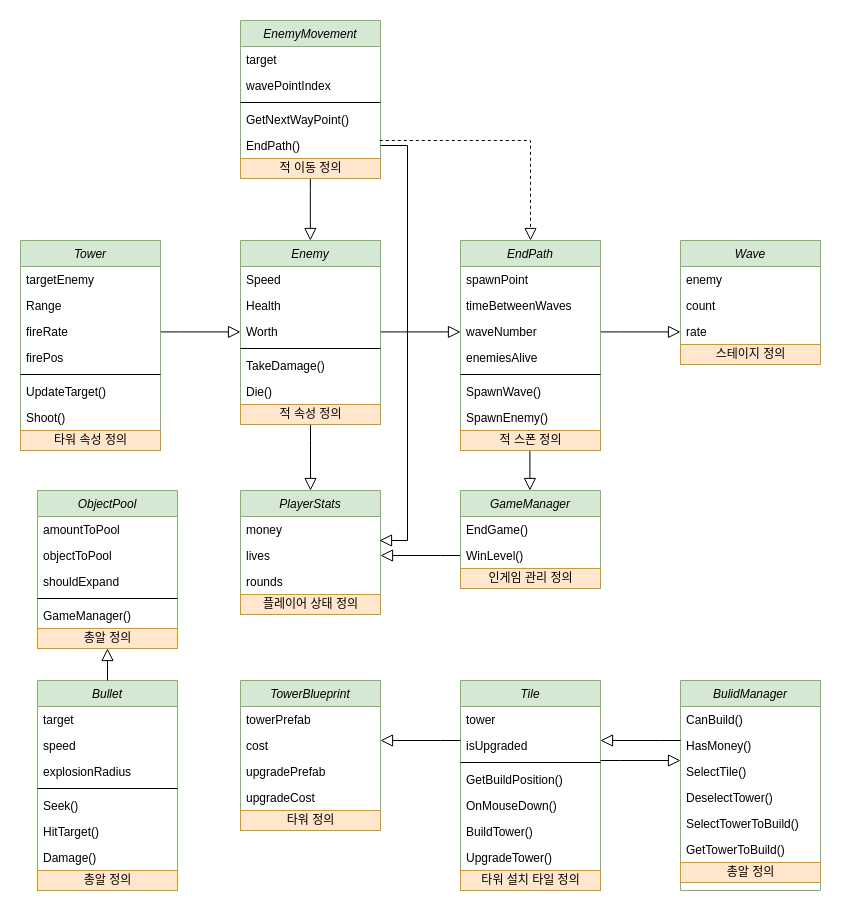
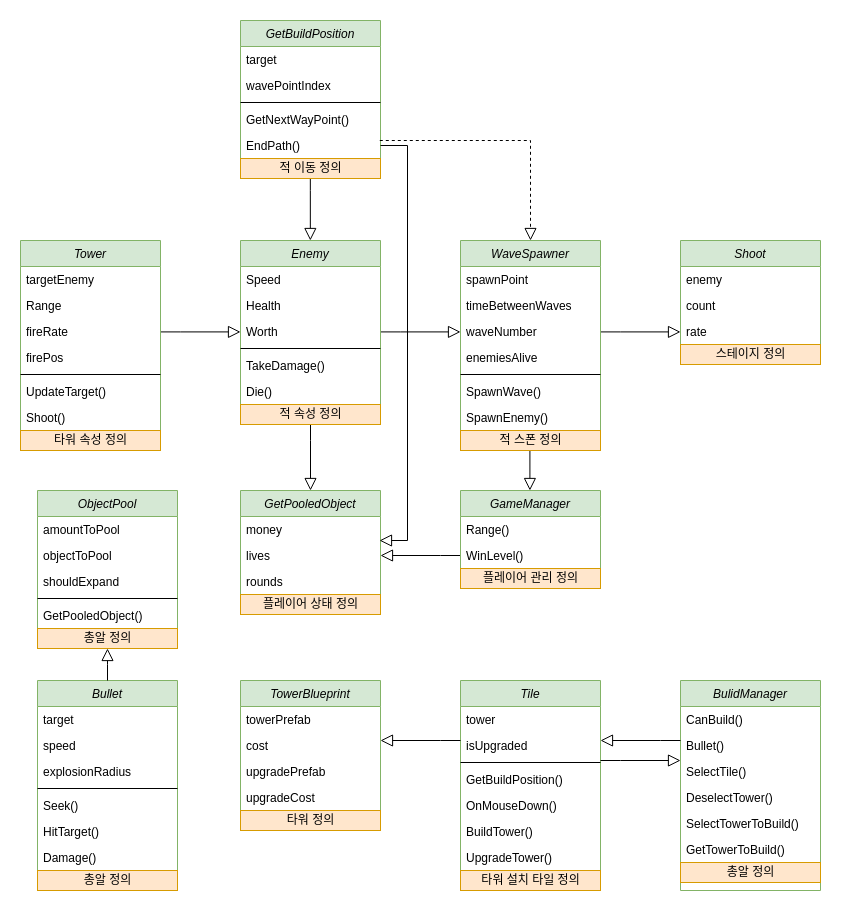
node "EnemyMovement": label "EnemyMovement" -> "GetBuildPosition"
node "EndPath": label "EndPath" -> "WaveSpawner"
node "Wave": label "Wave" -> "Shoot"
node "PlayerStats": label "PlayerStats" -> "GetPooledObject"
node "EndGame()": label "EndGame()" -> "Range()"
node "인게임 관리 정의": label "인게임 관리 정의" -> "플레이어 관리 정의"
node "GameManager()": label "GameManager()" -> "GetPooledObject()"
node "HasMoney()": label "HasMoney()" -> "Bullet()"
